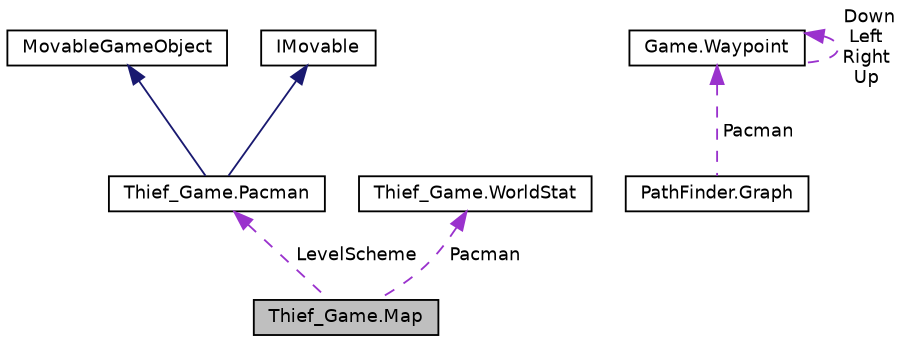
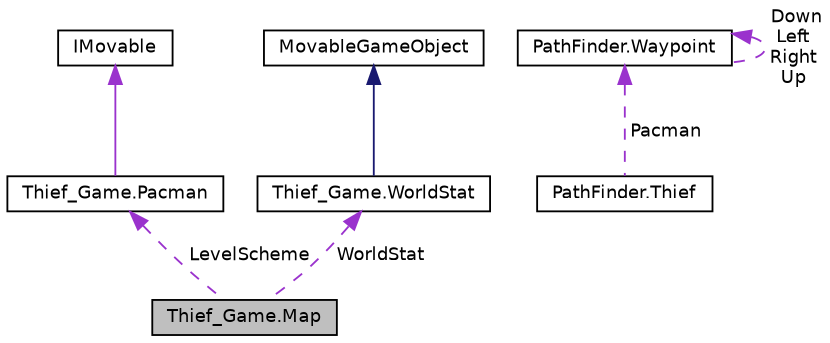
node "Game.Waypoint": label "Game.Waypoint" -> "PathFinder.Waypoint"
edge "Thief_Game.Pacman" -> "MovableGameObject": now "Thief_Game.WorldStat" -> "MovableGameObject"
edge "Thief_Game.Pacman" -> "IMovable": color midnightblue -> darkorchid3
node "PathFinder.Graph": label "PathFinder.Graph" -> "PathFinder.Thief"
edge "Thief_Game.Map" -> "Thief_Game.WorldStat": label " Pacman" -> " WorldStat"
